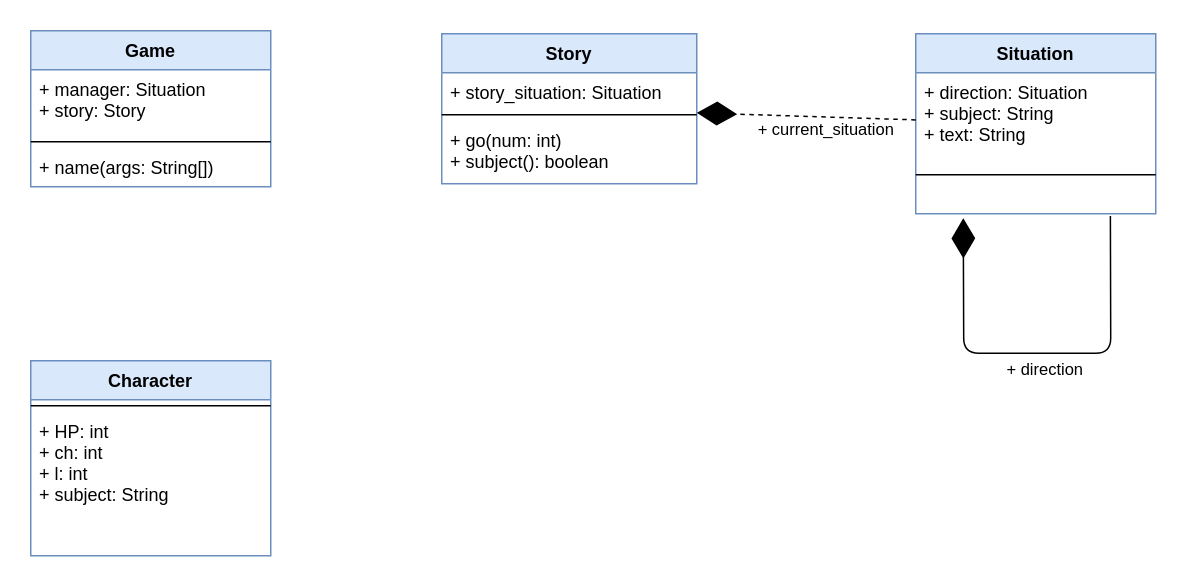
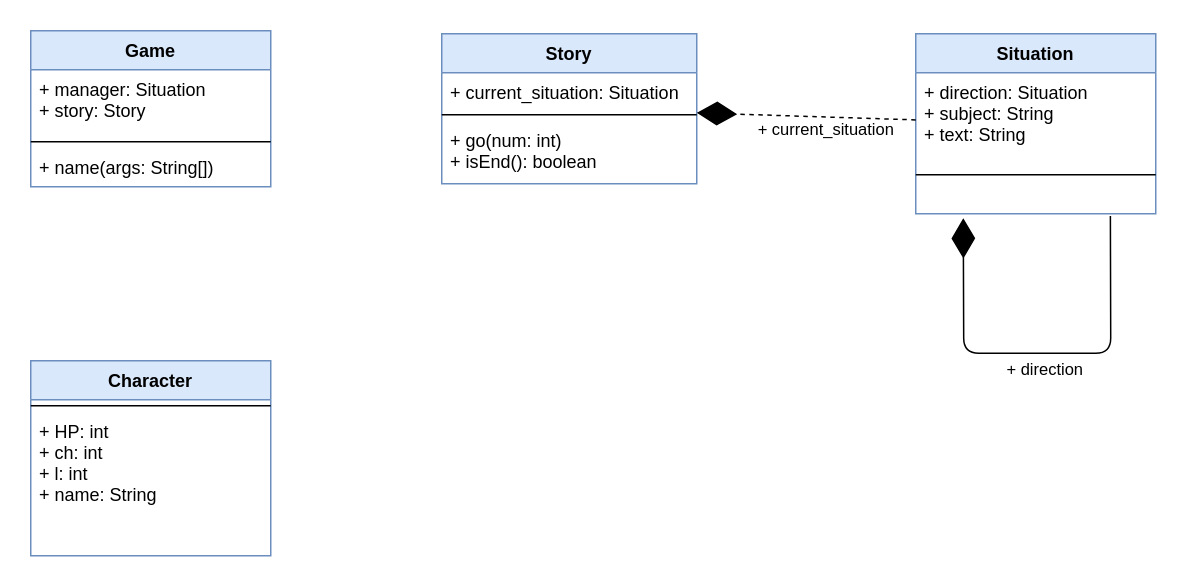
node "+ story_situation: Situation": label "+ story_situation: Situation" -> "+ current_situation: Situation"
node "+ go(num: int) + subject(): boolean": label "+ go(num: int) + subject(): boolean" -> "+ go(num: int) + isEnd(): boolean"
node "+ HP: int + ch: int + l: int + subject: String": label "+ HP: int + ch: int + l: int + subject: String" -> "+ HP: int + ch: int + l: int + name: String"
